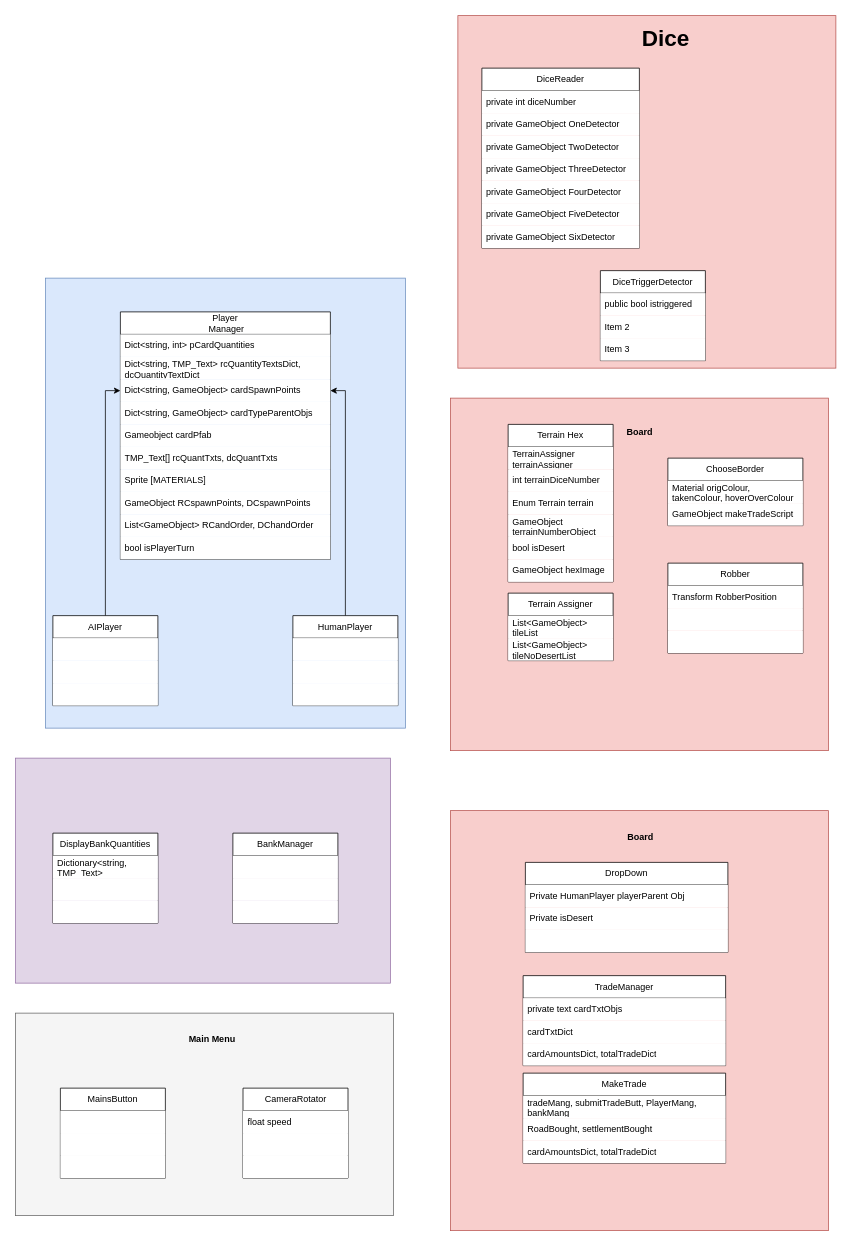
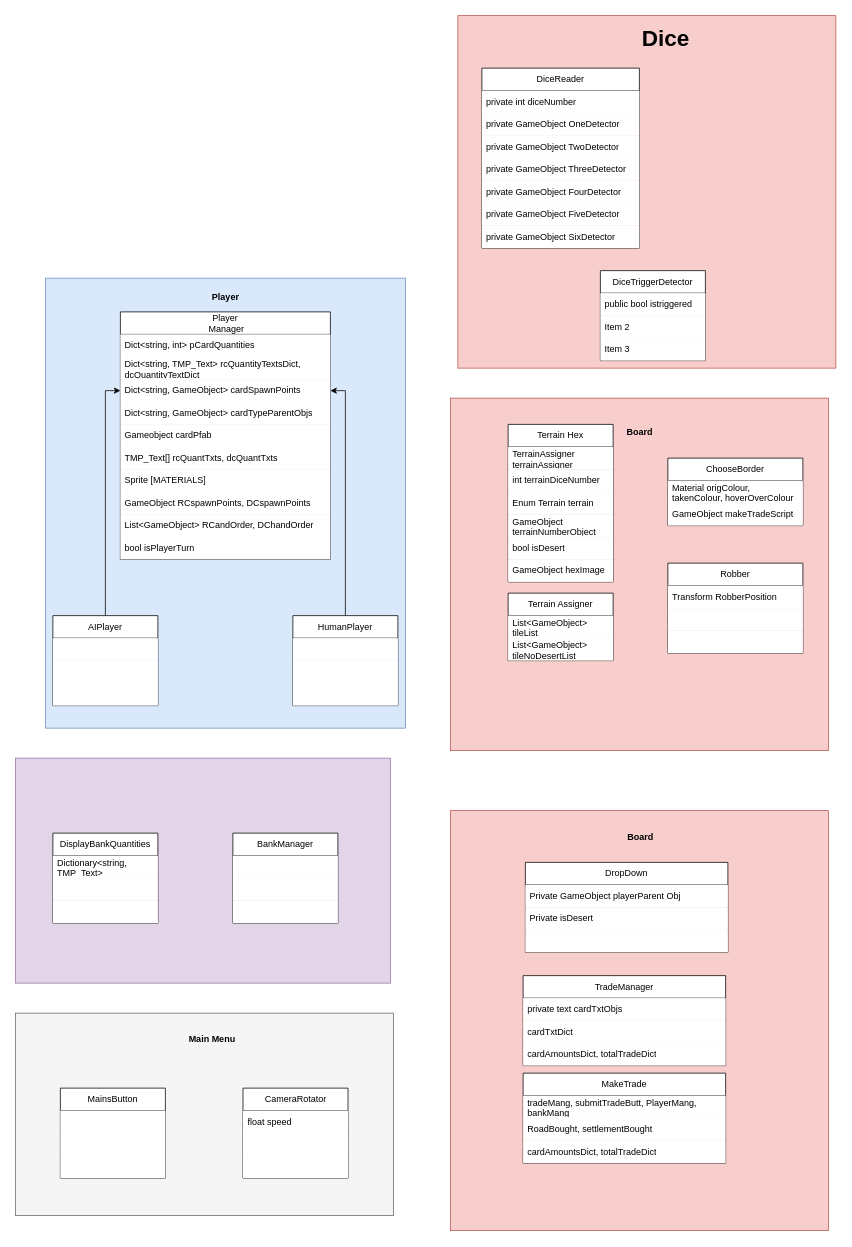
node "Player": added
node "Private HumanPlayer playerParent Obj": label "Private HumanPlayer playerParent Obj" -> "Private GameObject playerParent Obj"
